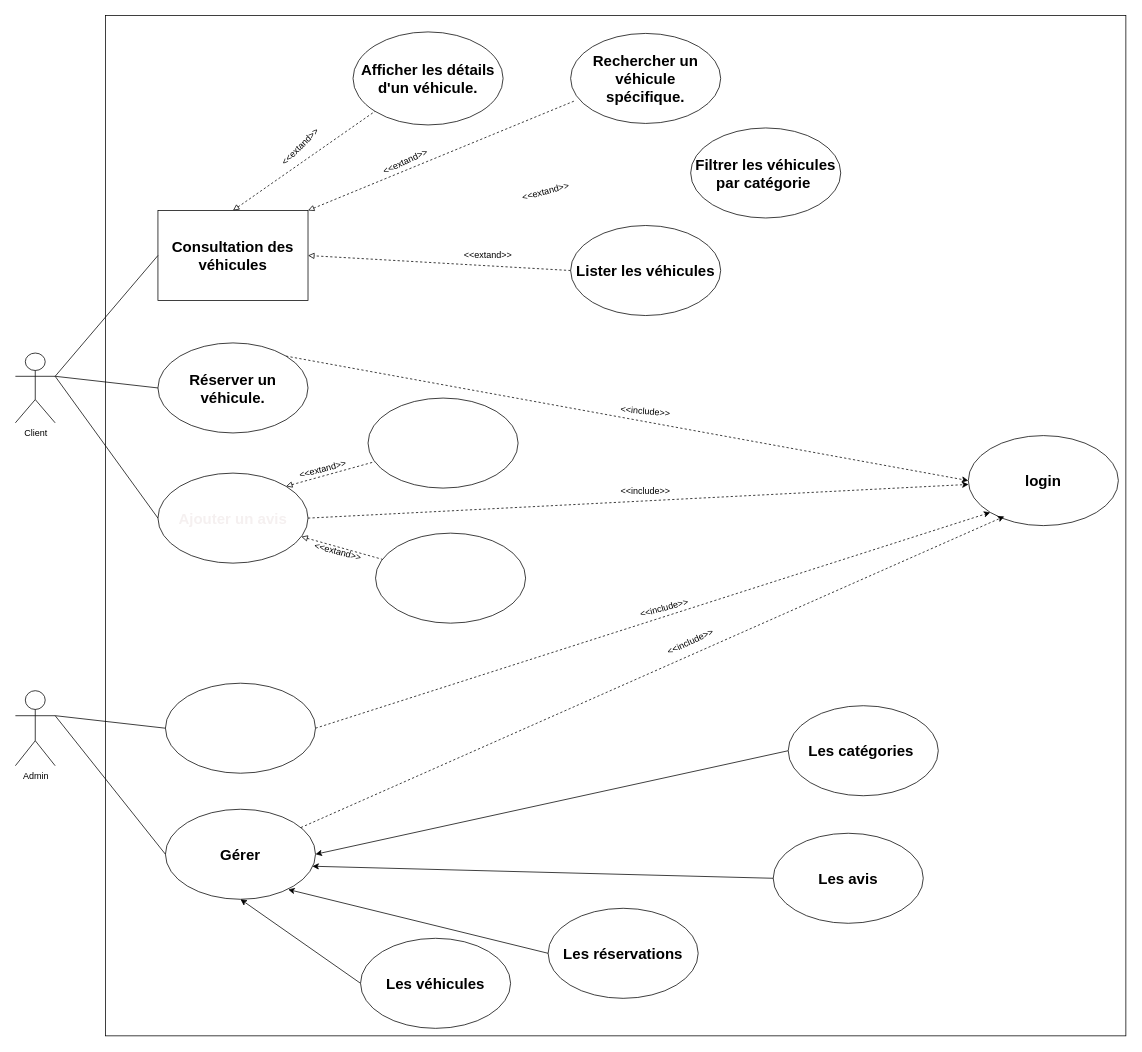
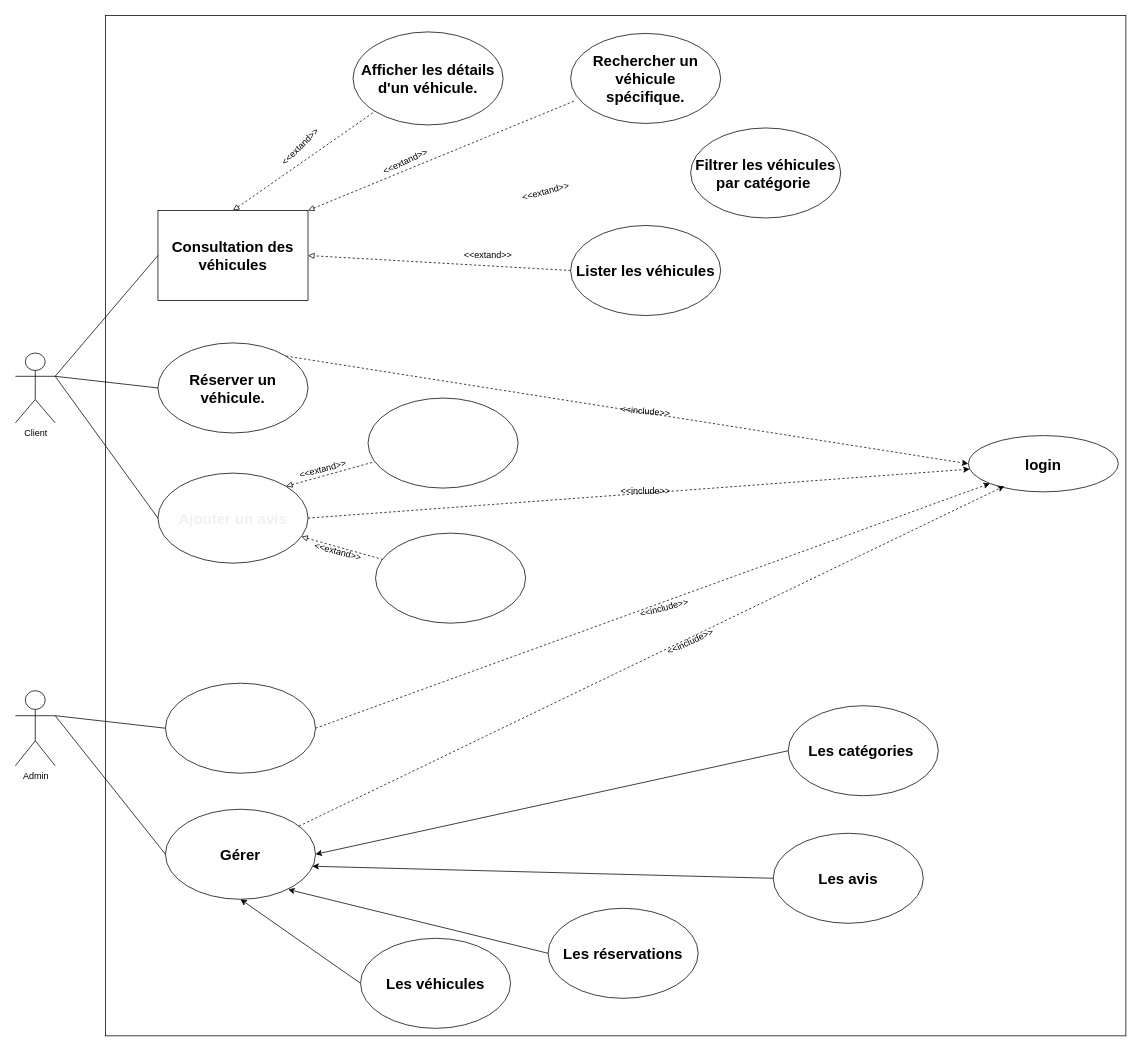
node "login": size 150x90 -> 150x56
